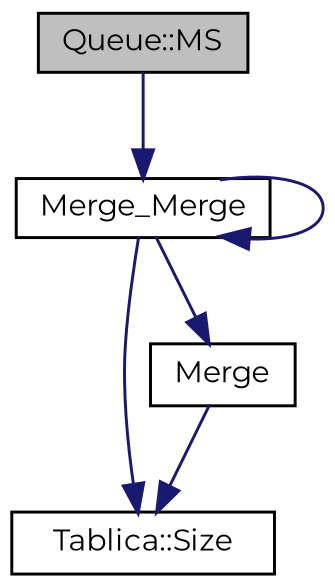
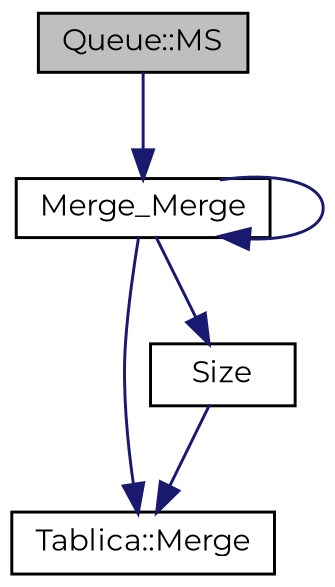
node "Merge": label "Merge" -> "Size"
node "Tablica::Size": label "Tablica::Size" -> "Tablica::Merge"
